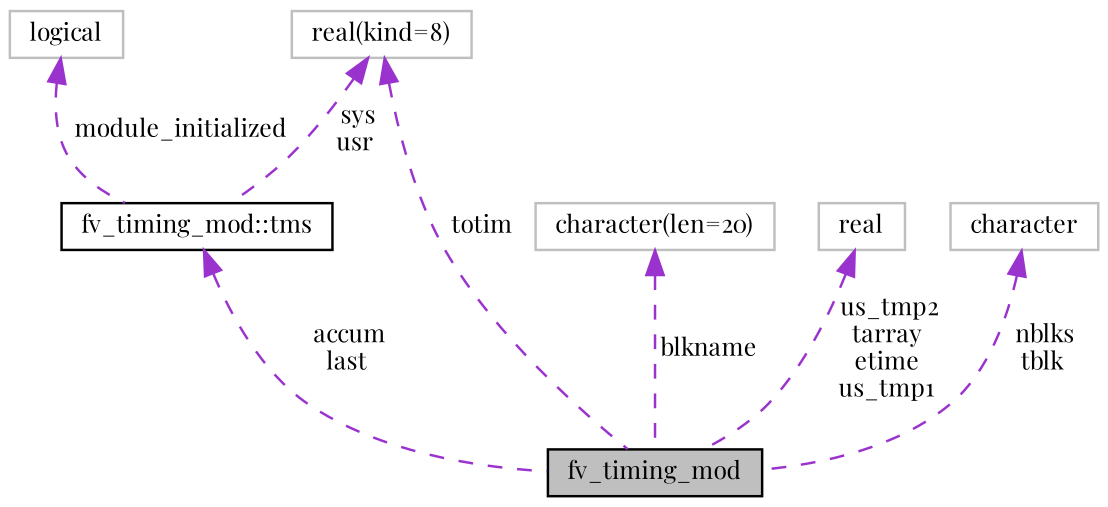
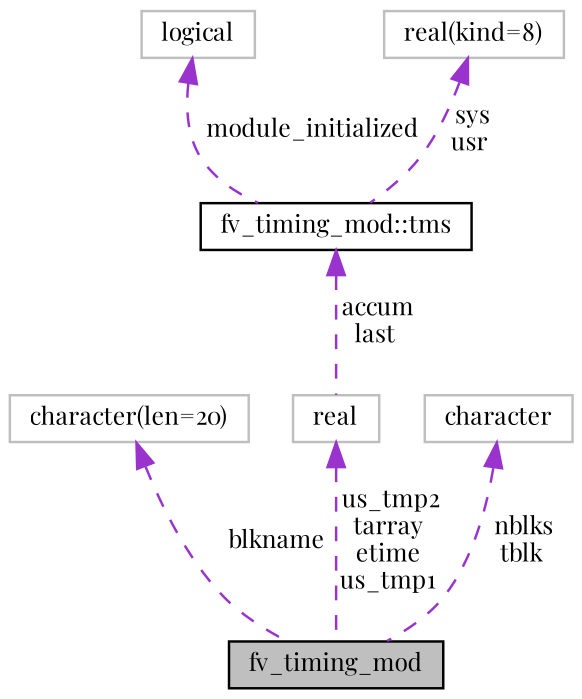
edge "fv_timing_mod" -> "real(kind=8)": removed, label "totim"
edge "fv_timing_mod" -> "fv_timing_mod::tms": now "real" -> "fv_timing_mod::tms"
